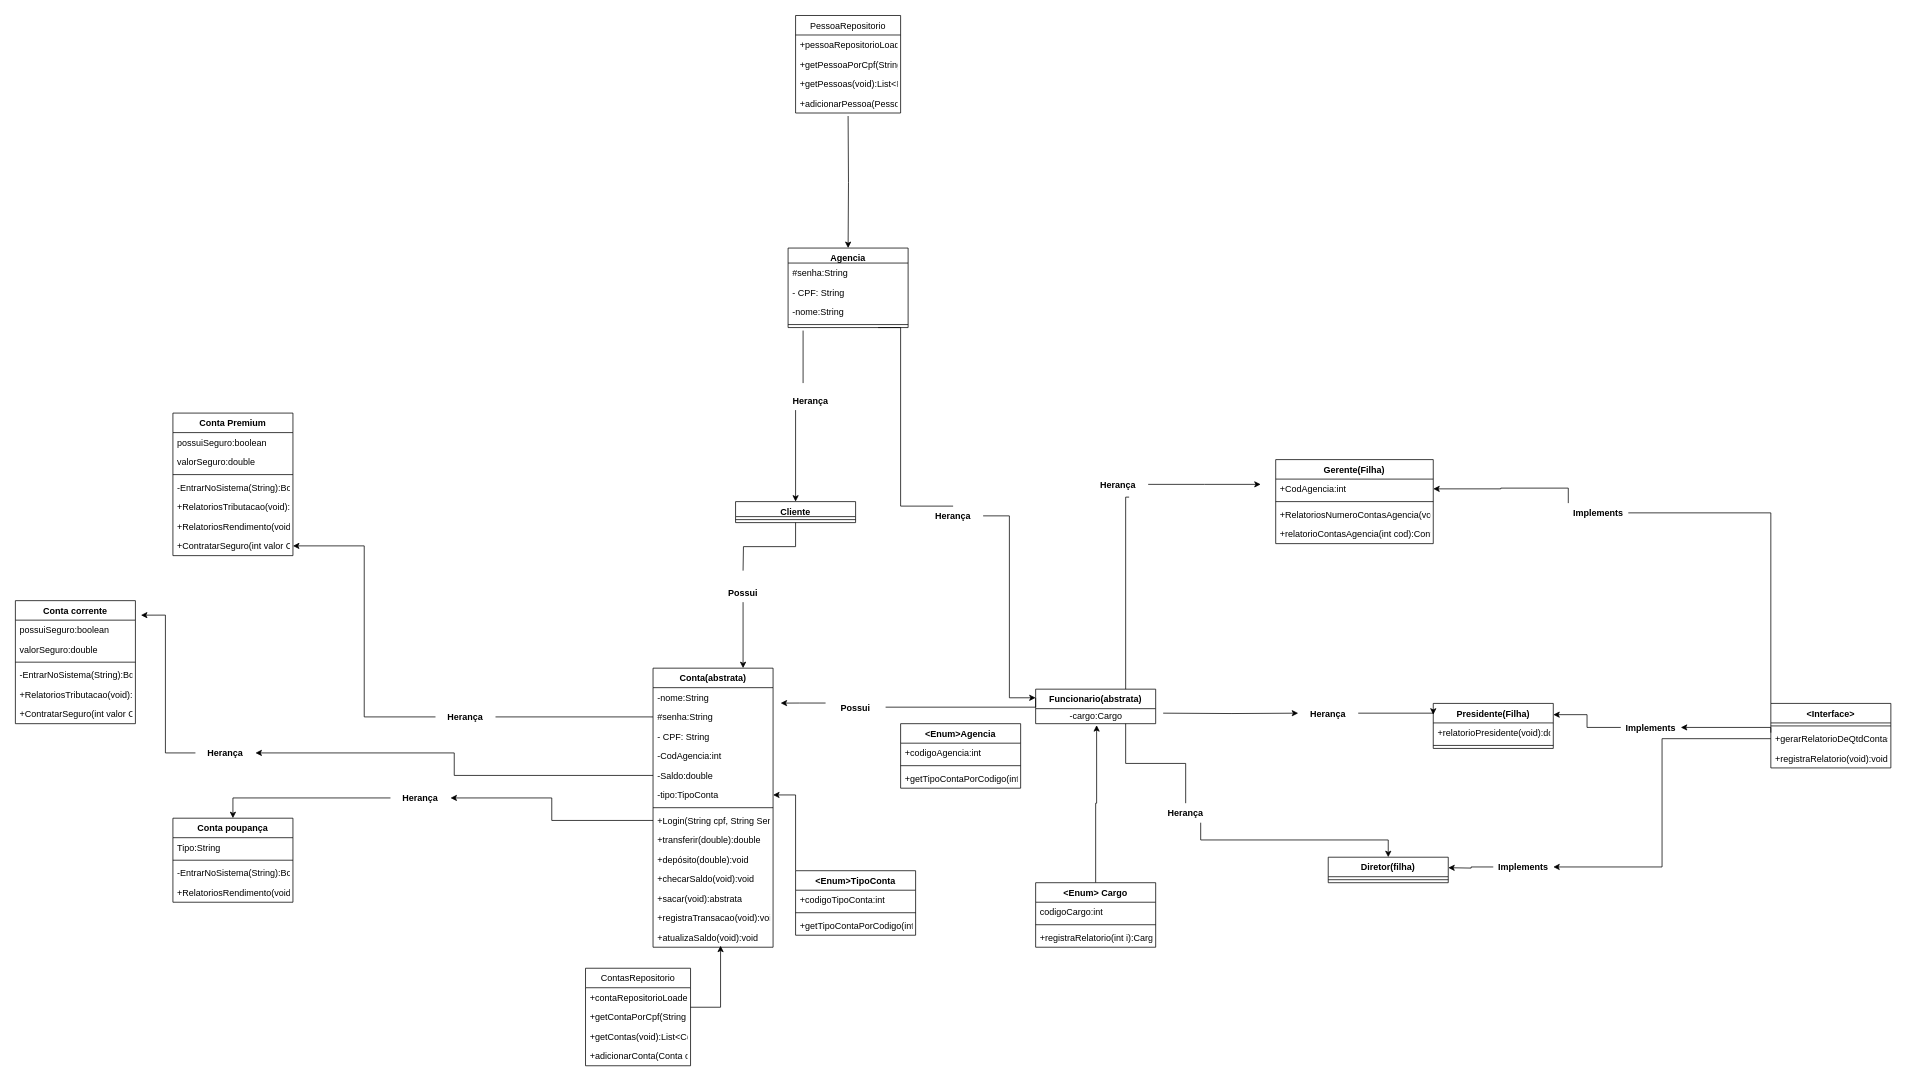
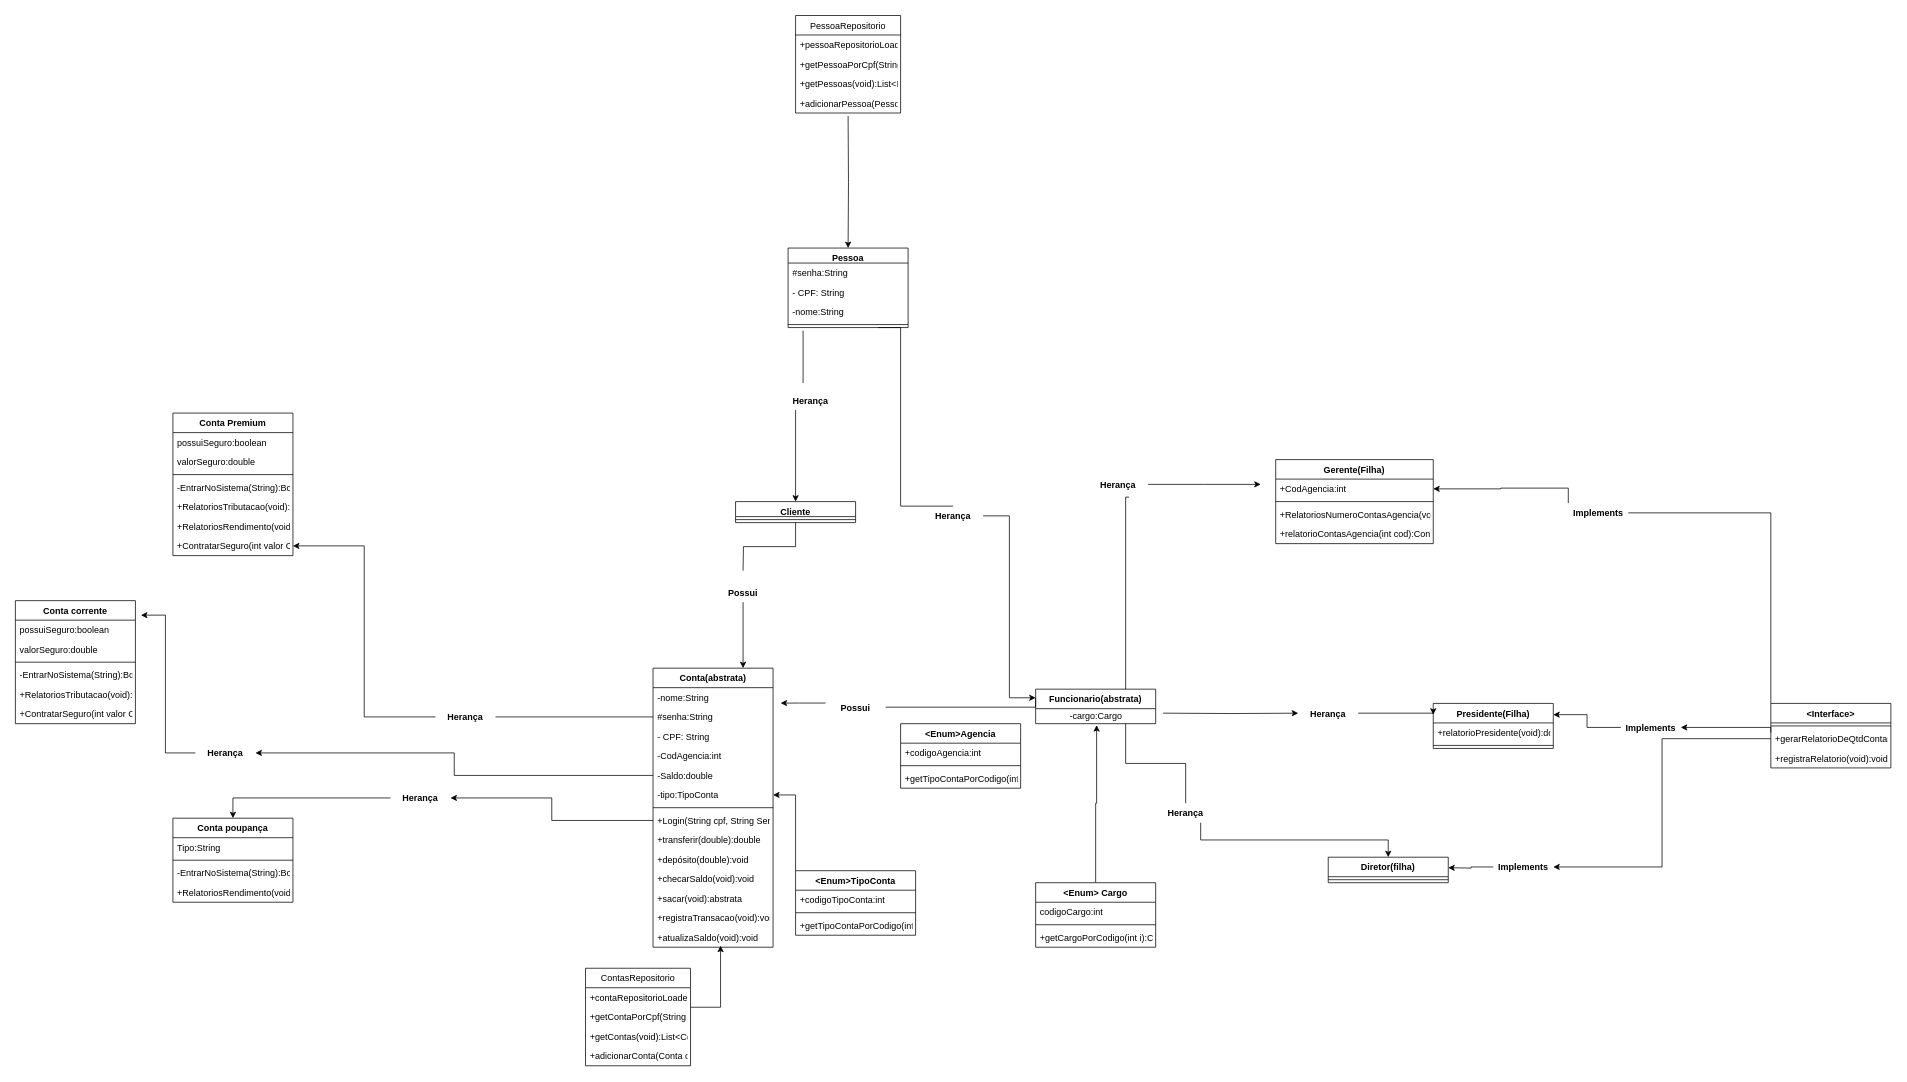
node "Agencia": label "Agencia" -> "Pessoa"
node "+registraRelatorio(int i):Cargo": label "+registraRelatorio(int i):Cargo" -> "+getCargoPorCodigo(int i):Cargo"
